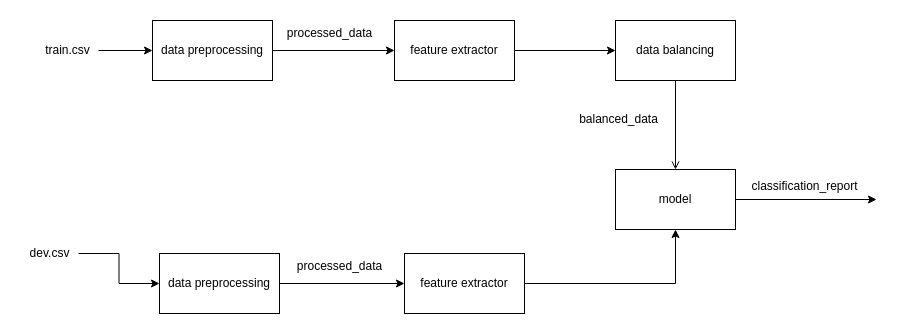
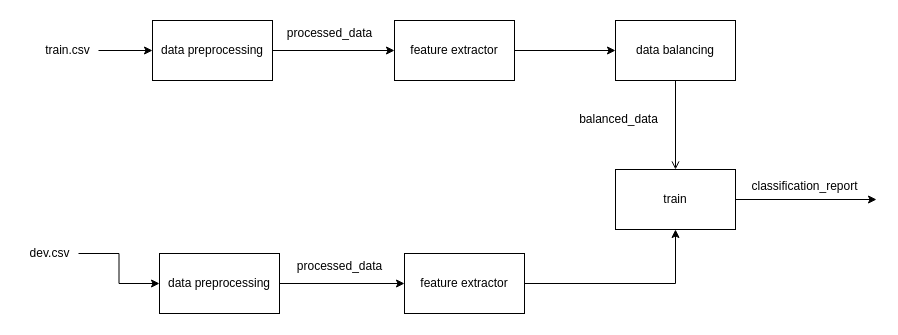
node "model": label "model" -> "train"
